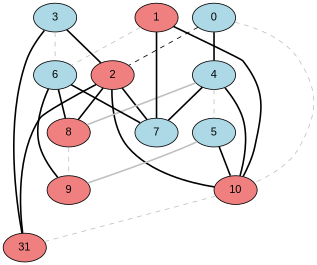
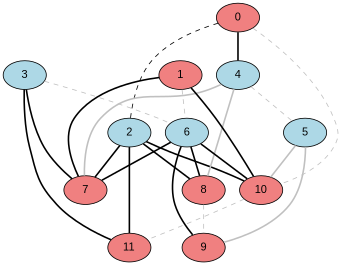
node "0": fillcolor lightblue -> lightcoral
edge "3" -- "2": now "3" -- "7"
node "2": fillcolor lightcoral -> lightblue
edge "4" -- "7": color black -> gray
edge "4" -- "10": now "6" -- "10"
node "7": fillcolor lightblue -> lightcoral
edge "5" -- "10": color black -> gray
node "31": label "31" -> "11"
